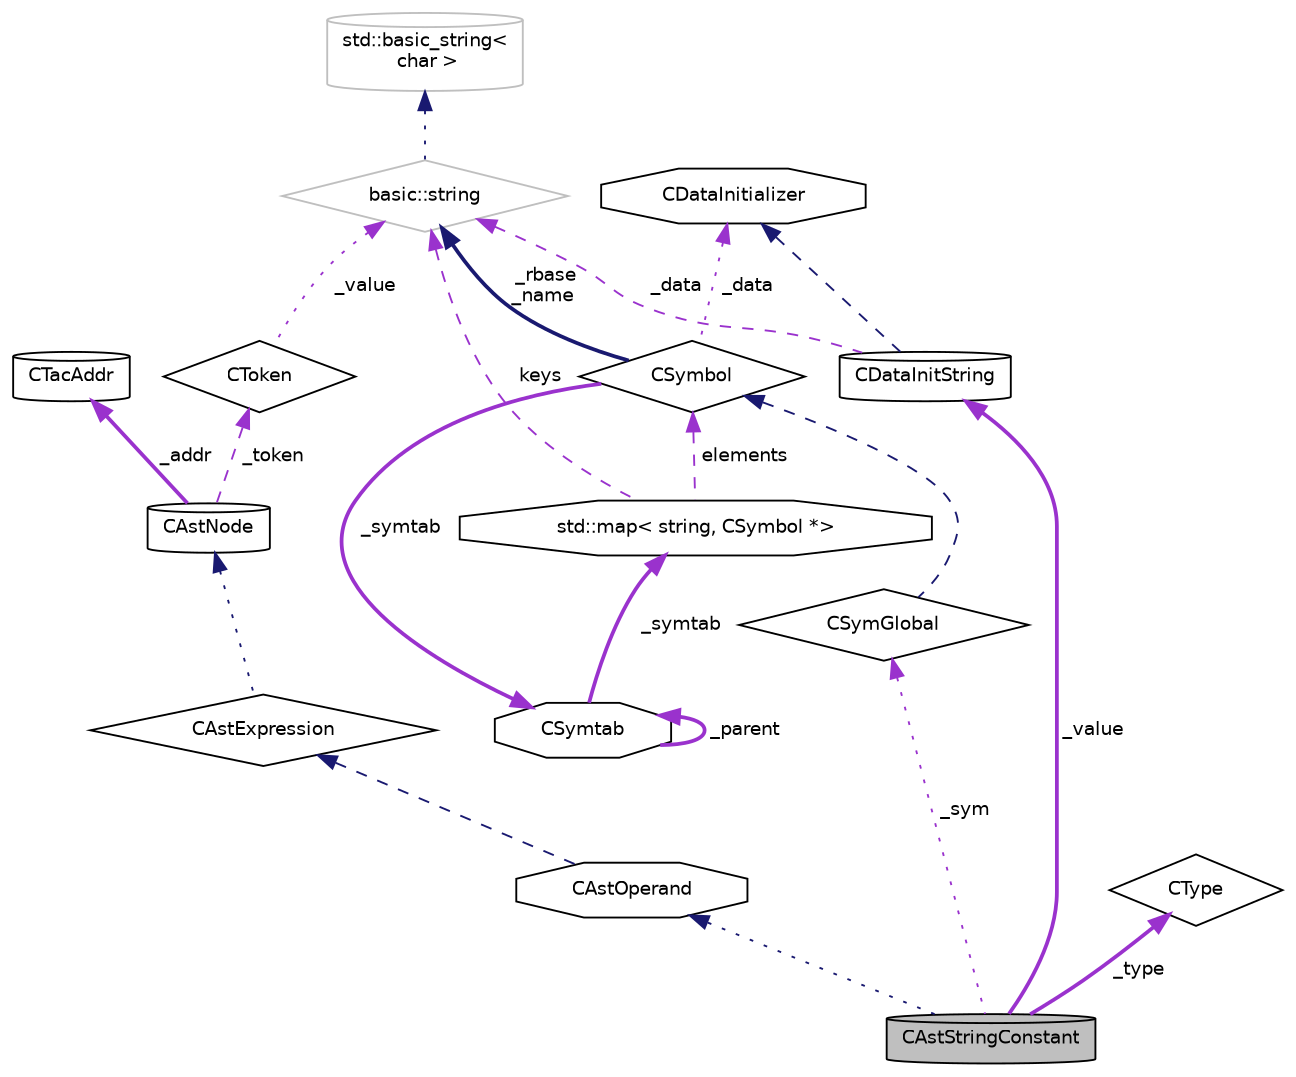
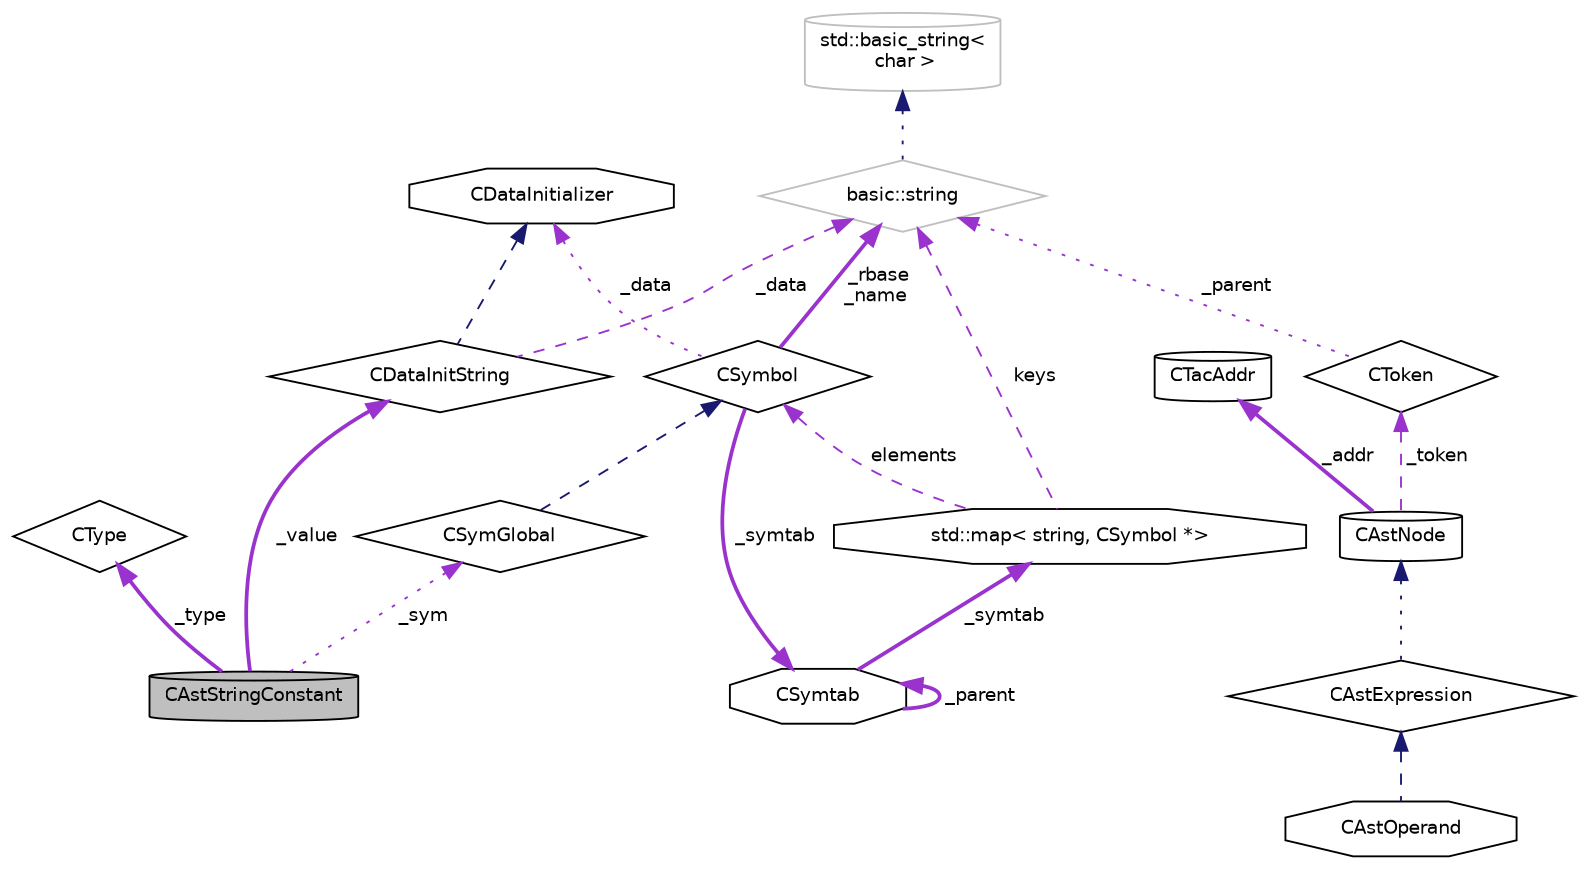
edge "CToken" -> "basic::string": label " _value" -> " _parent"
edge "CSymbol" -> "basic::string": color midnightblue -> darkorchid3
node "CDataInitString": shape cylinder -> diamond
edge "CAstStringConstant" -> "CAstOperand": removed
